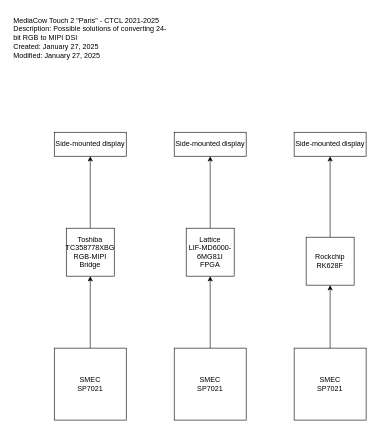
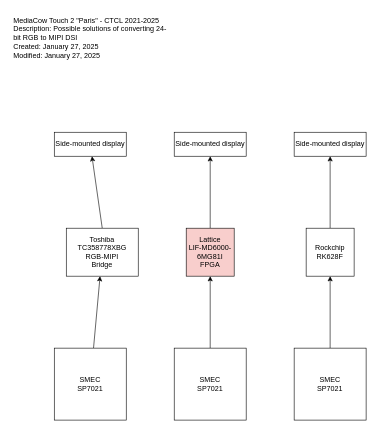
node "Toshiba TC358778XBG RGB-MIPI Bridge": size 48x48 -> 72x48
node "Lattice LIF-MD6000-6MG81I FPGA": fillcolor #ffffff -> #f8cecc
node "Rockchip RK628F": moved (330, 261) -> (330, 252)
